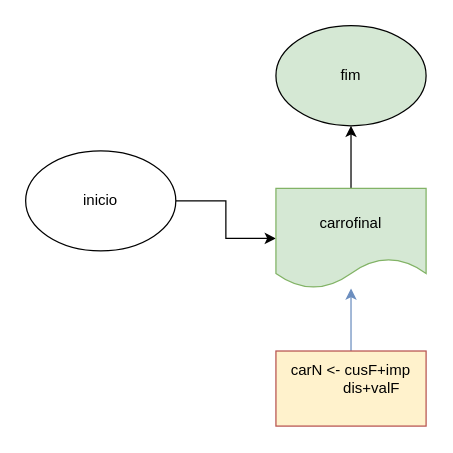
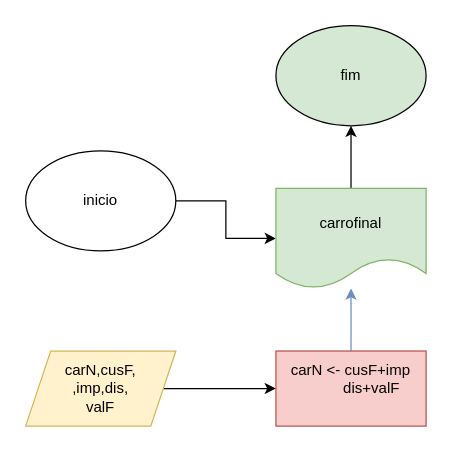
node "carN,cusF, ,imp,dis, valF": added
edge "carN,cusF, ,imp,dis, valF" -> "carN <- cusF+imp dis+valF": added
node "carN <- cusF+imp dis+valF": fillcolor #fff2cc -> #f8cecc
